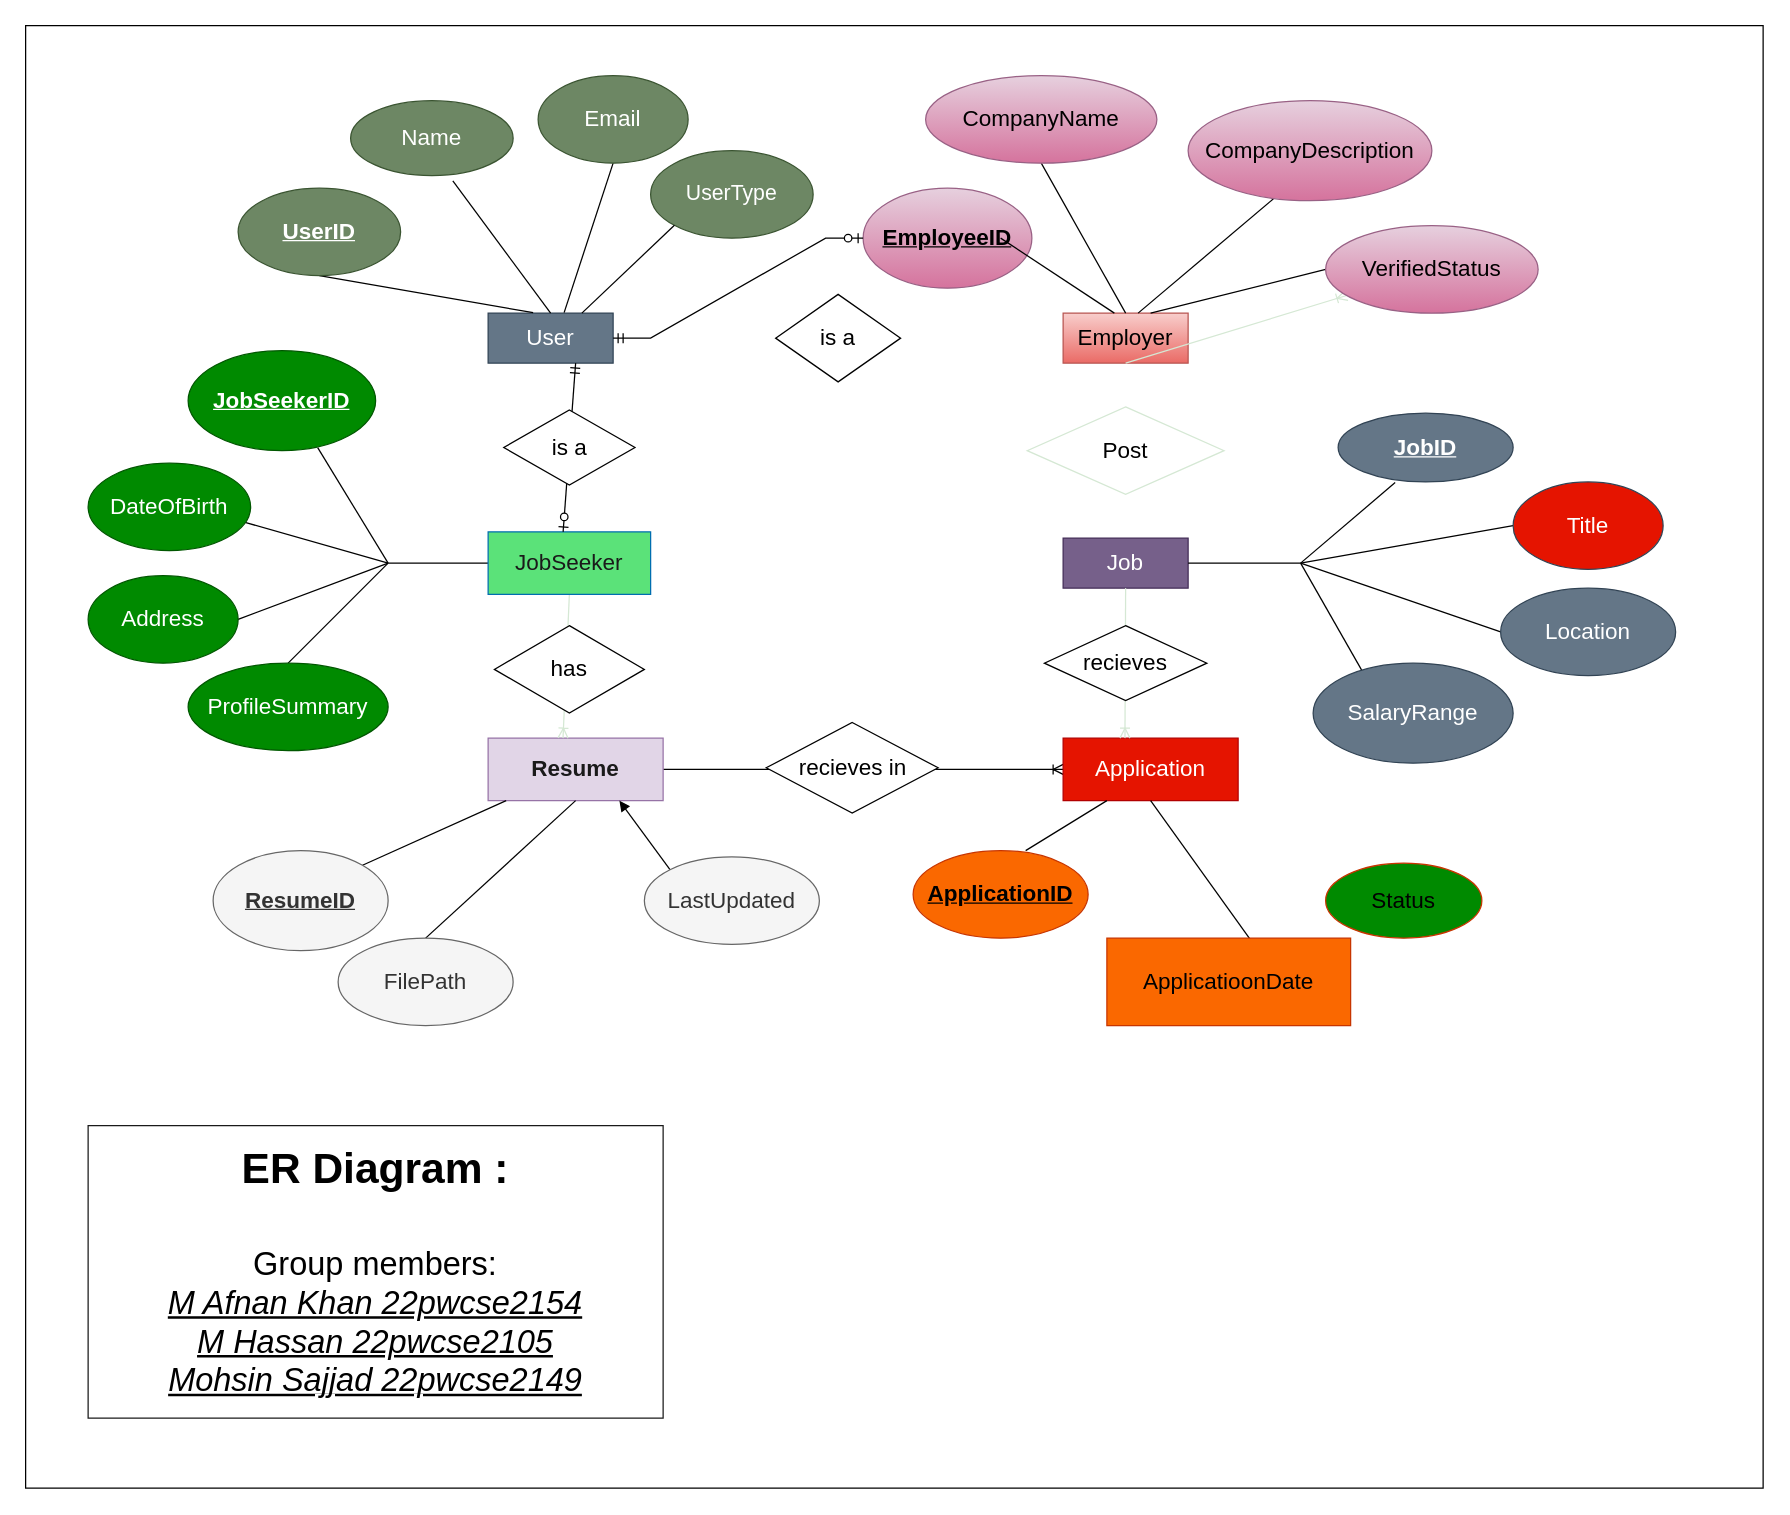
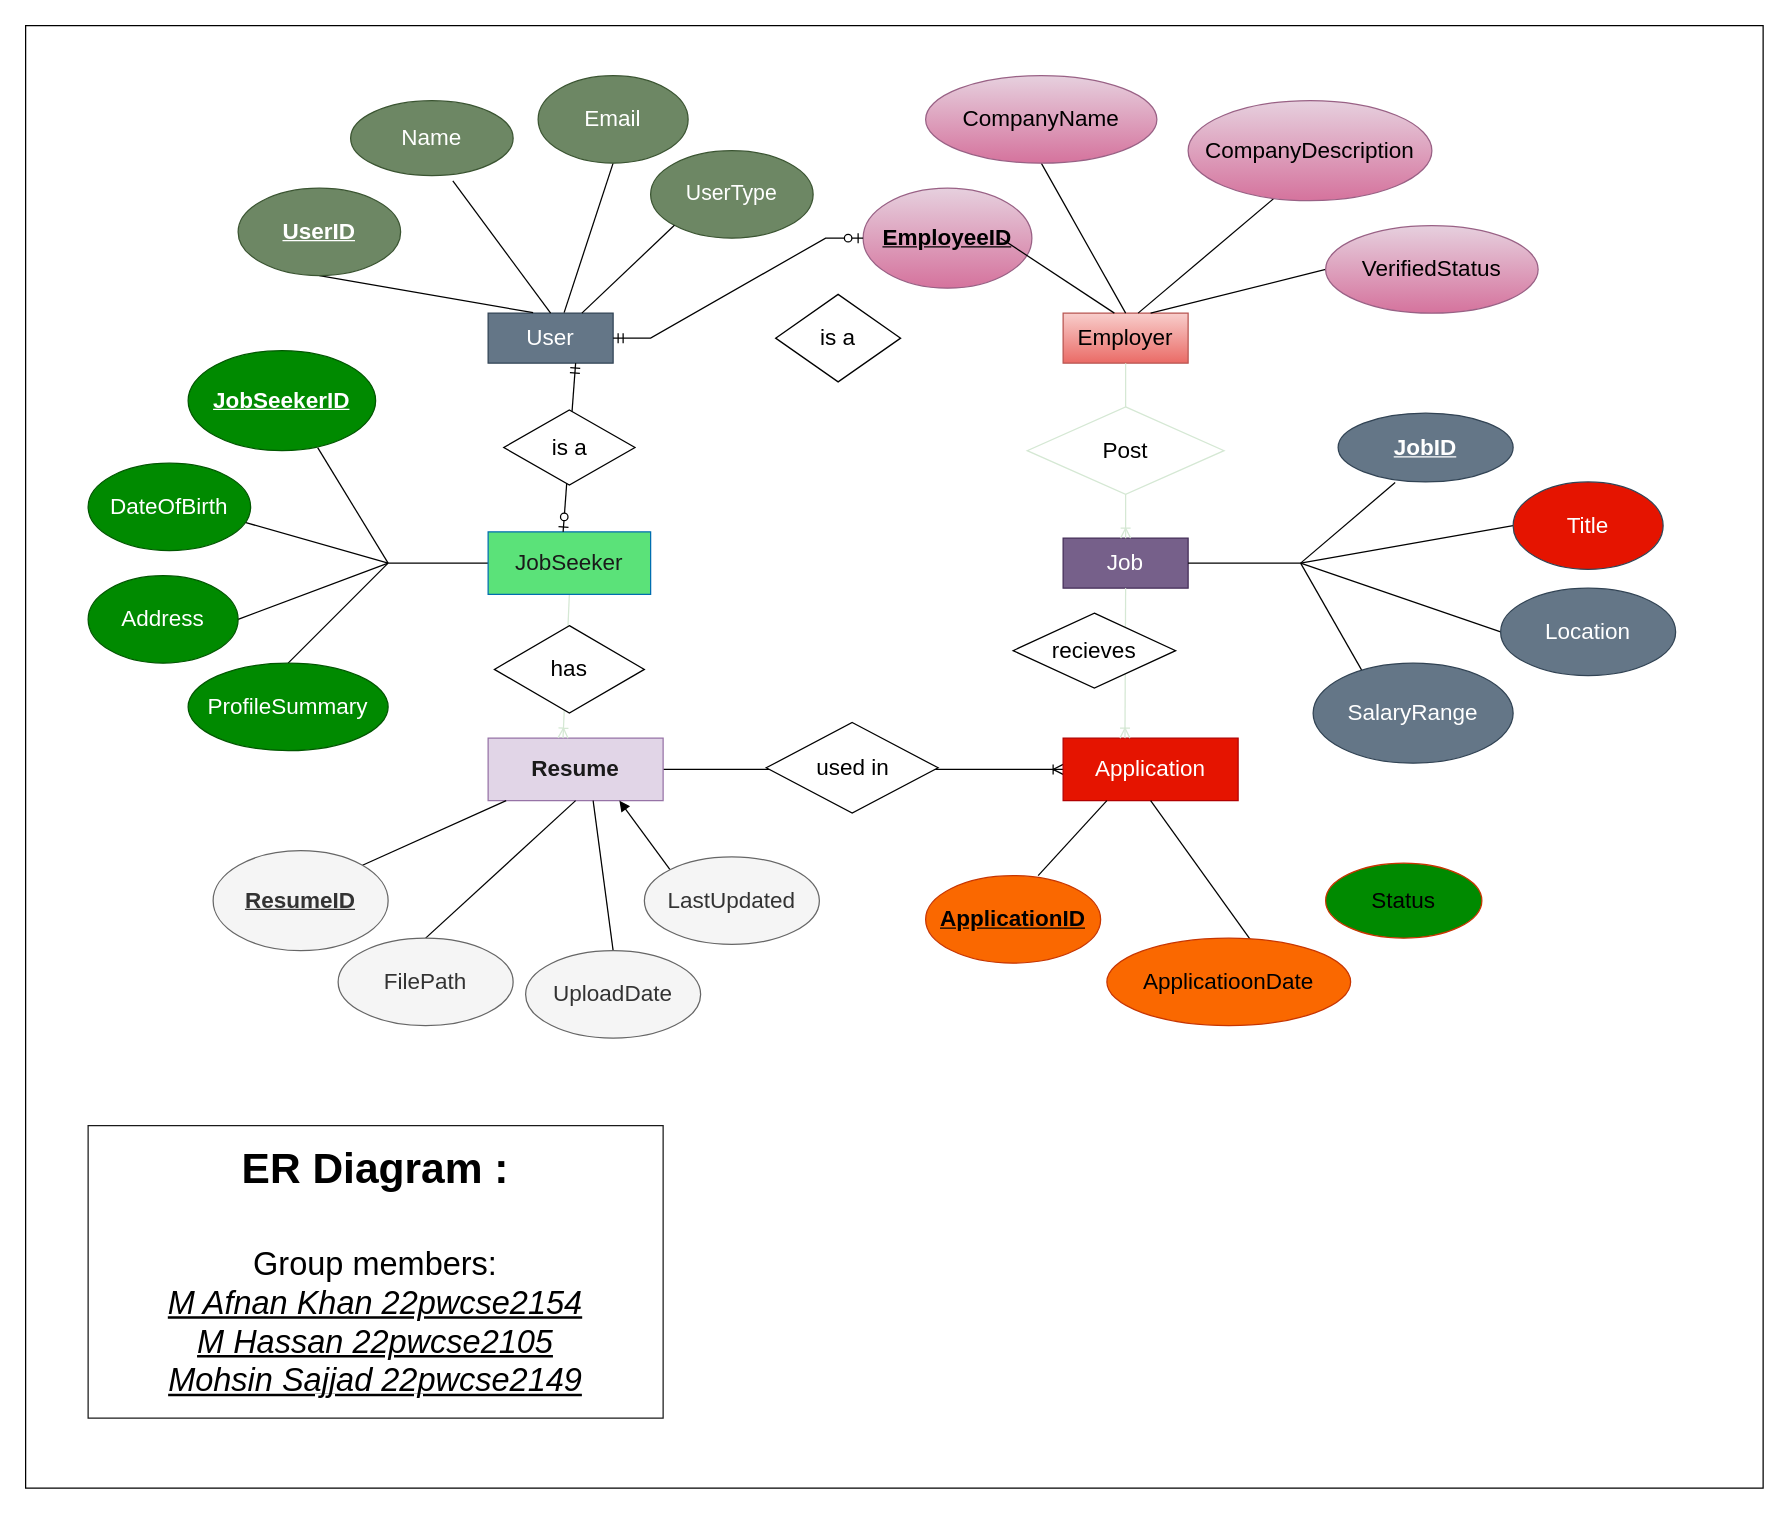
edge "Employer" -> "VerifiedStatus": now "Employer" -> "Job"
node "recieves": moved (1126, 663) -> (1094, 651)
node "recieves in": label "recieves in" -> "used in"
edge "Resume" -- "UploadDate": added
node "ApplicationID": moved (1001, 894) -> (1013, 919)
node "ApplicatioonDate": shape rectangle -> ellipse
node "UploadDate": added
